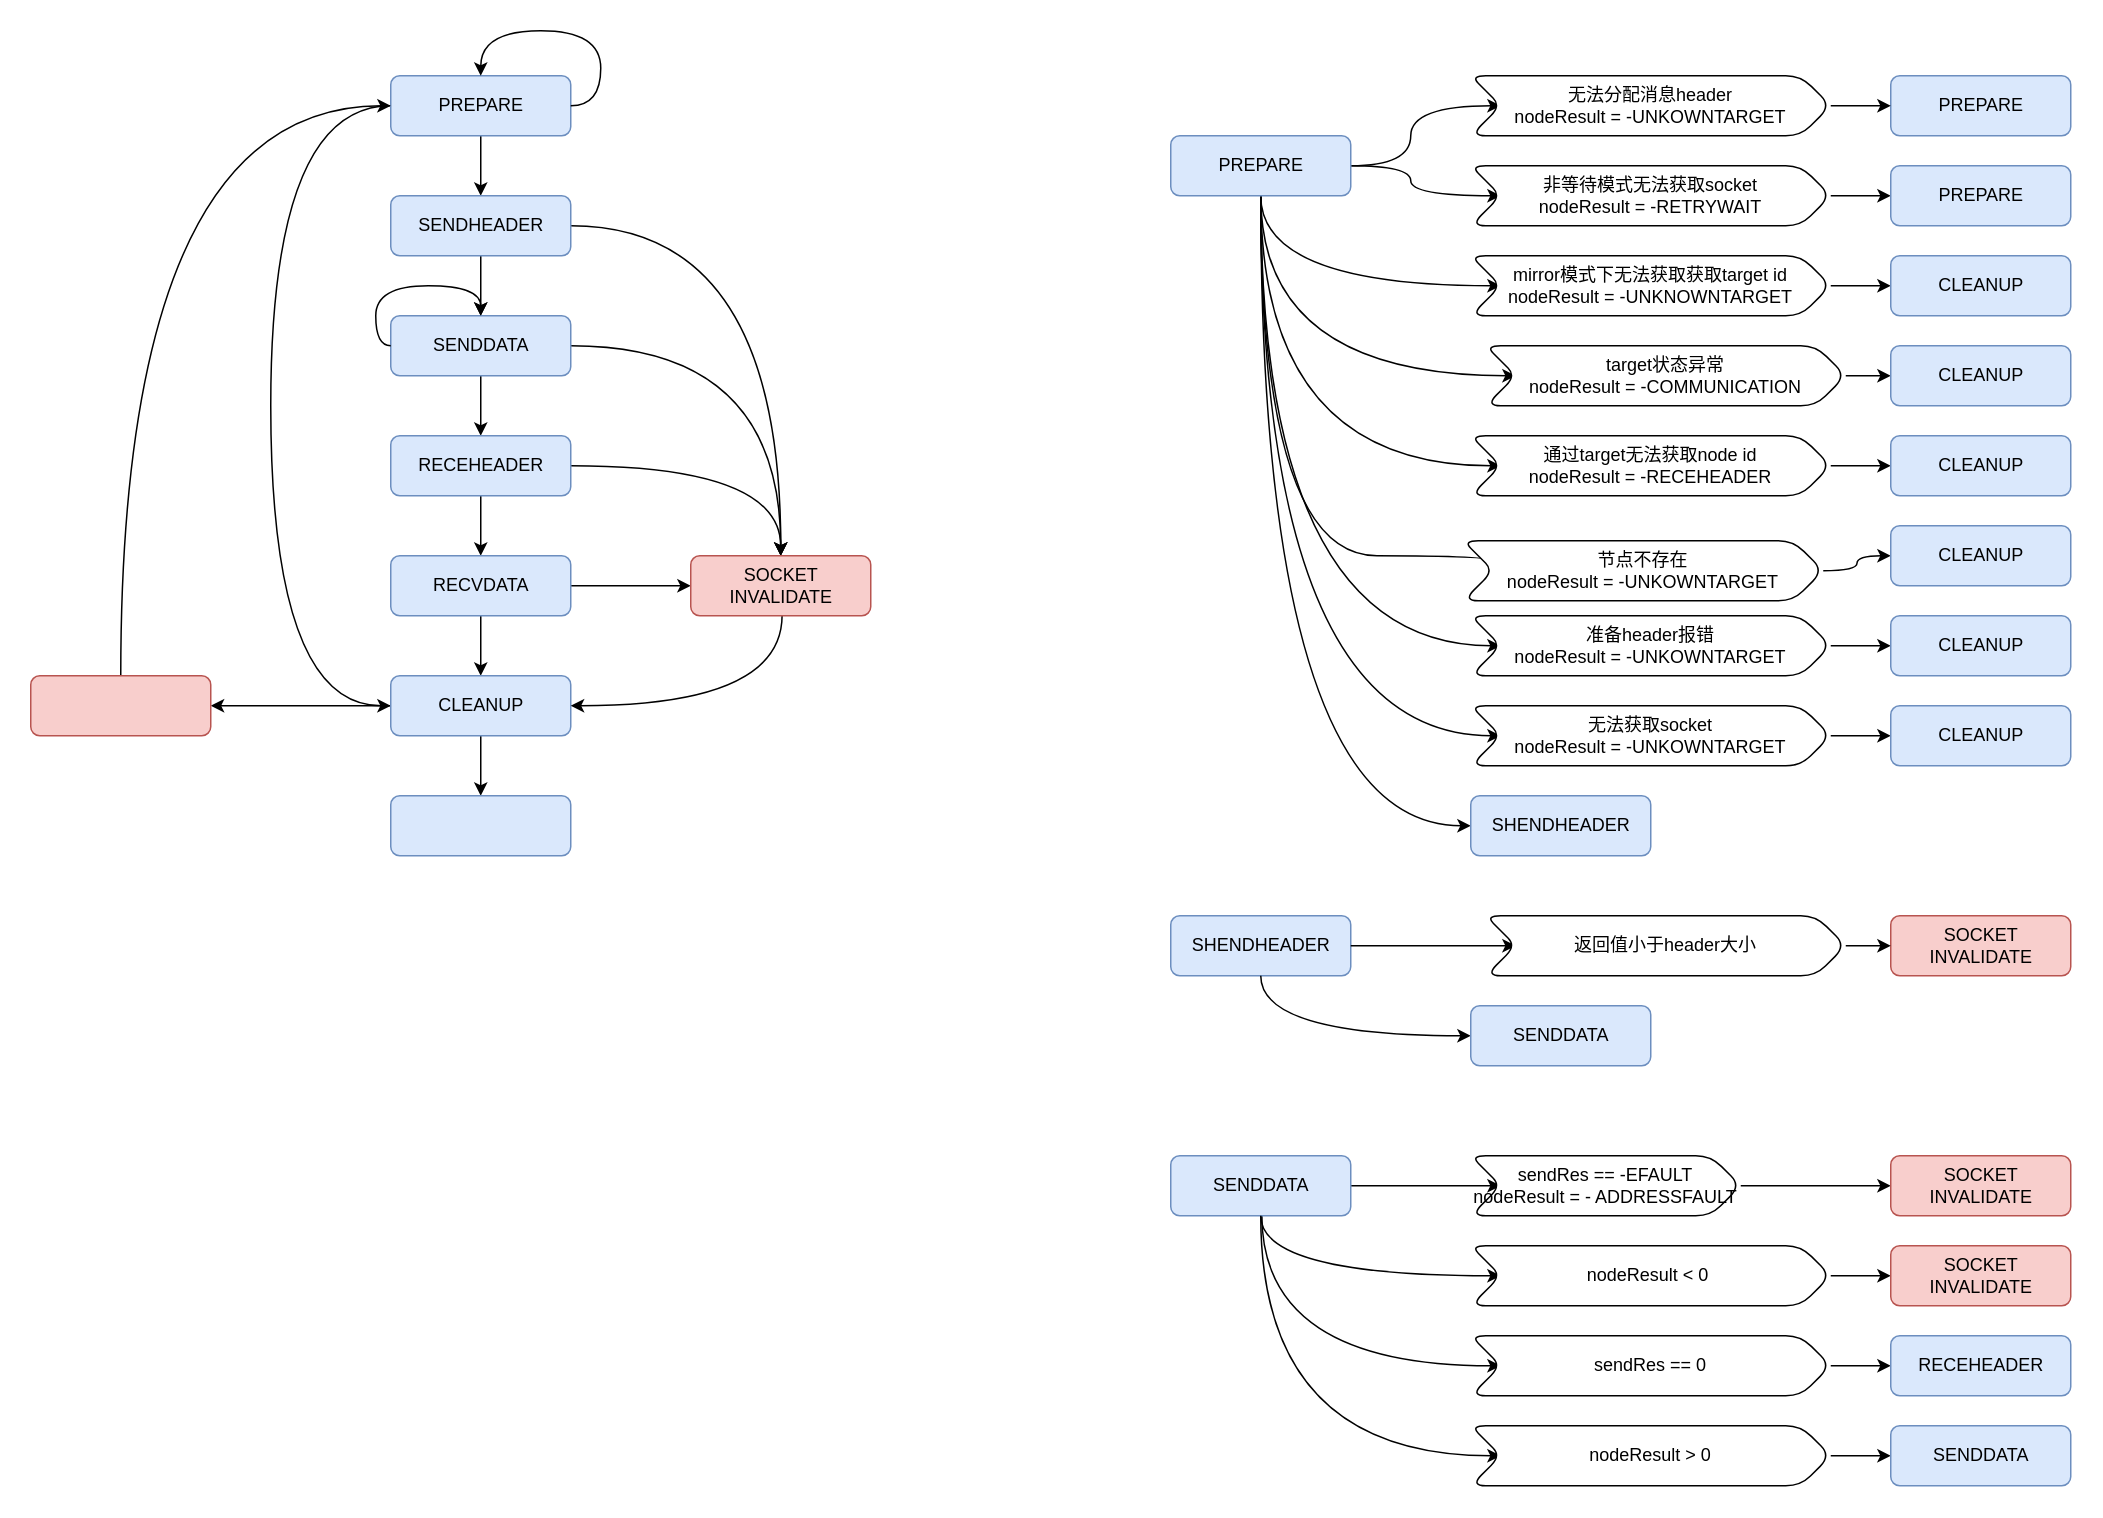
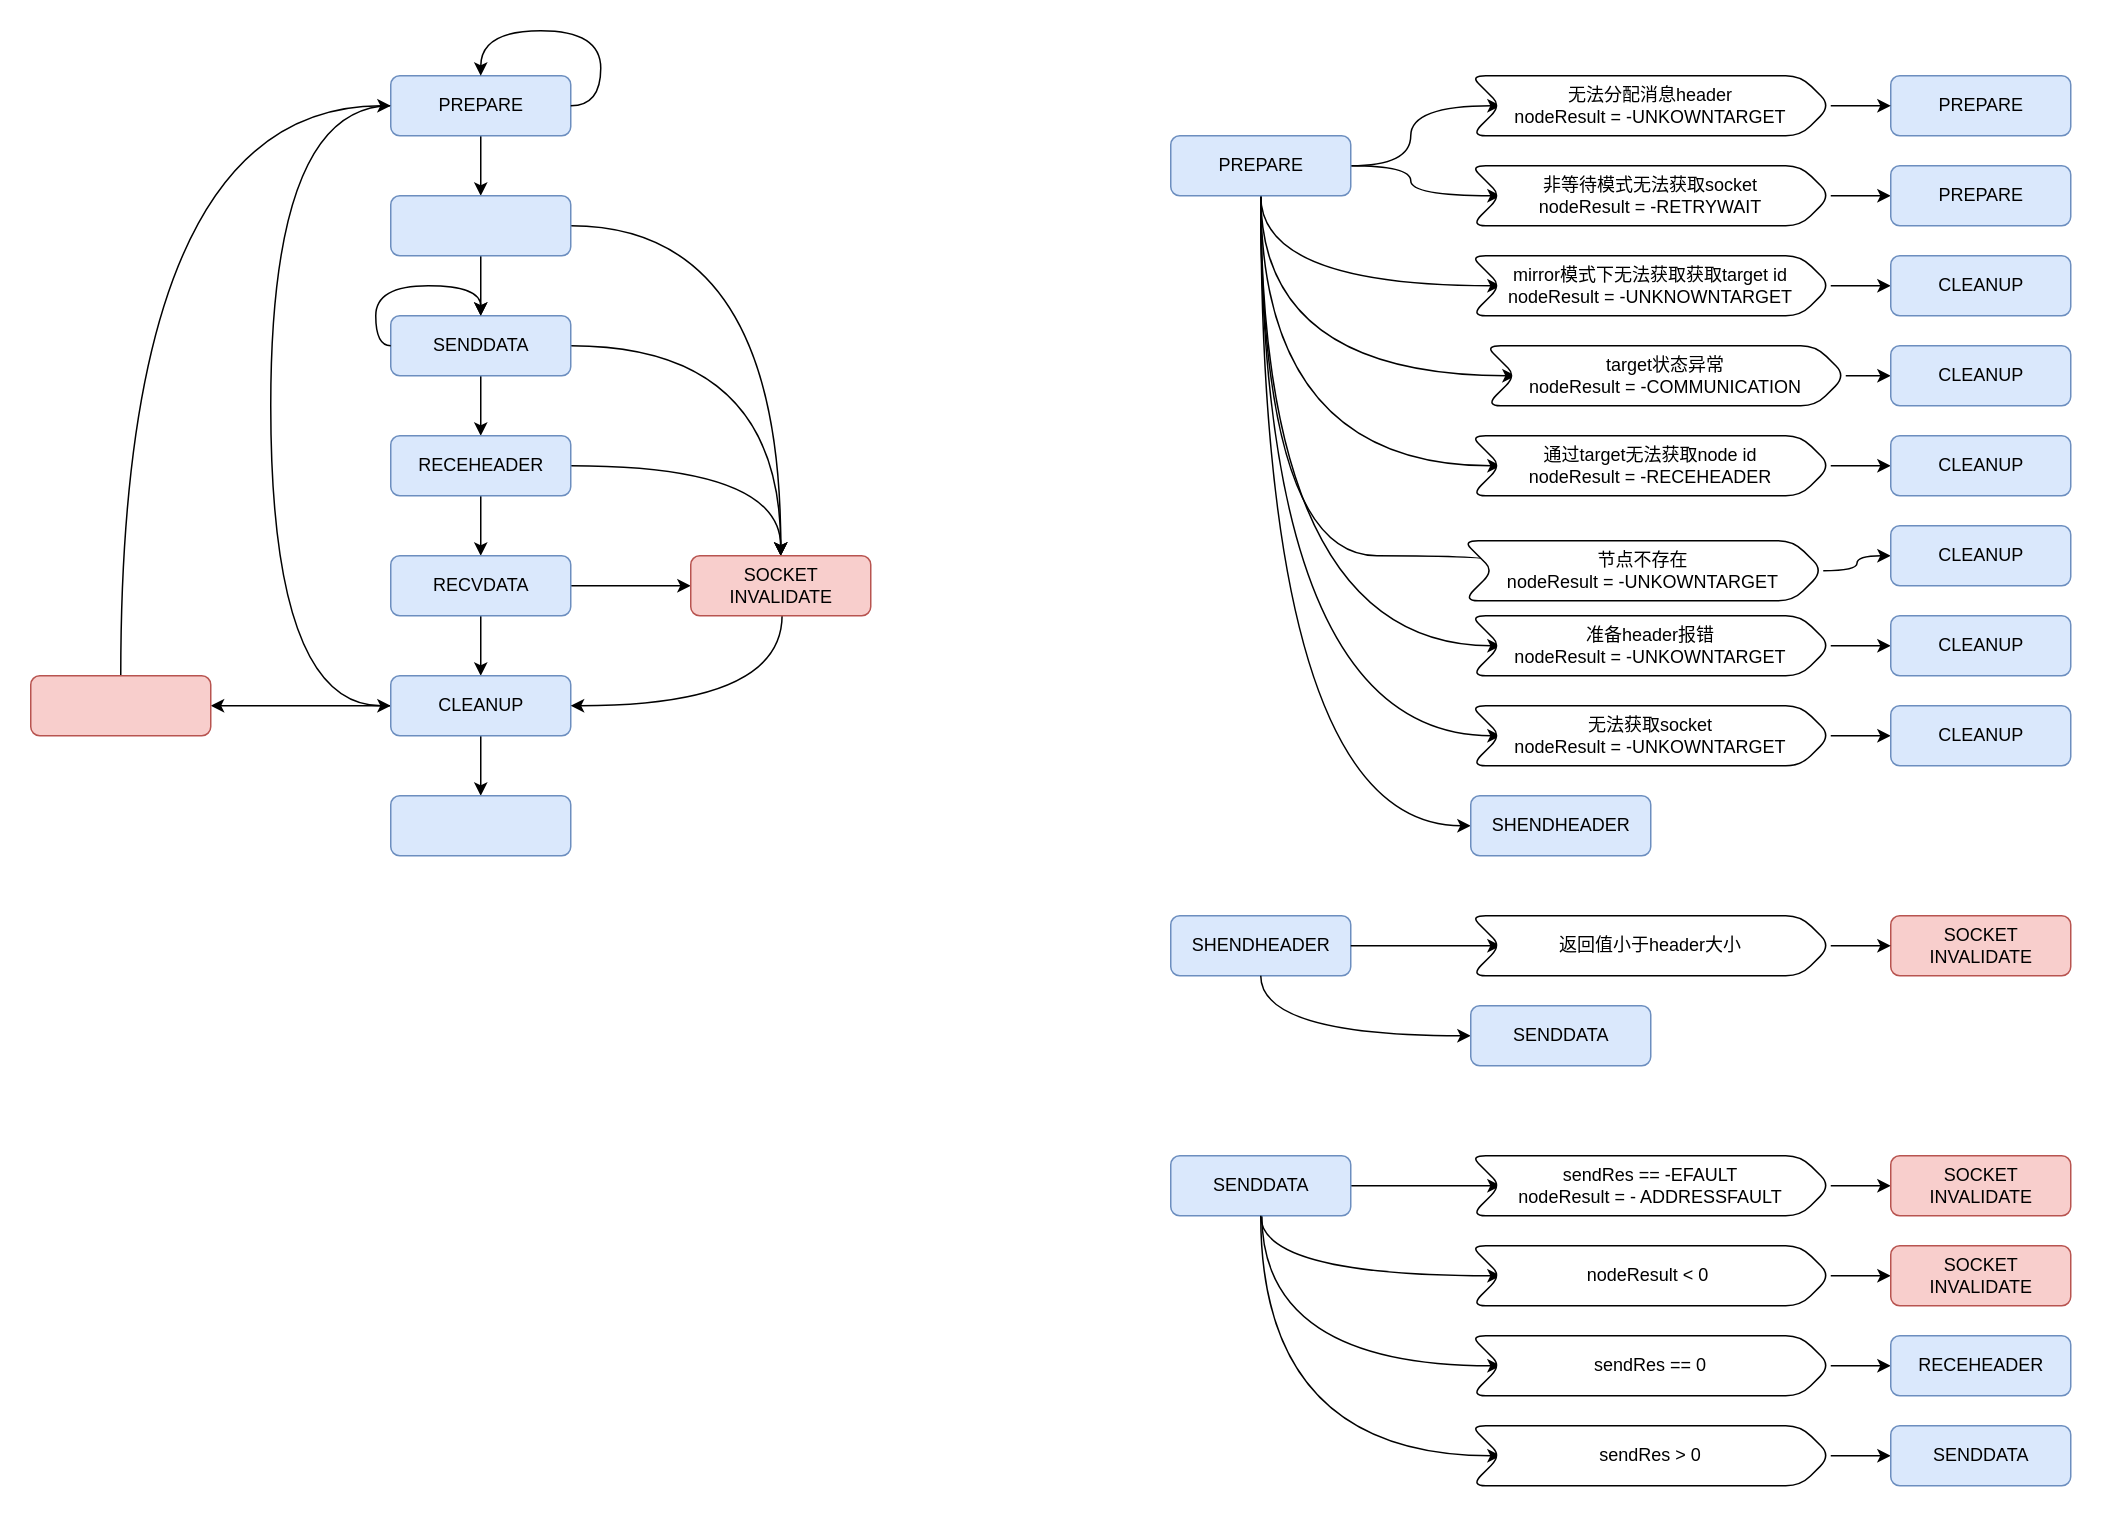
node "SENDHEADER": removed
node "返回值小于header大小": moved (1666, 946) -> (1651, 946)
node "sendRes == -EFAULT nodeResult = - ADDRESSFAULT": size 270x60 -> 360x60
node "nodeResult > 0": label "nodeResult > 0" -> "sendRes > 0"
